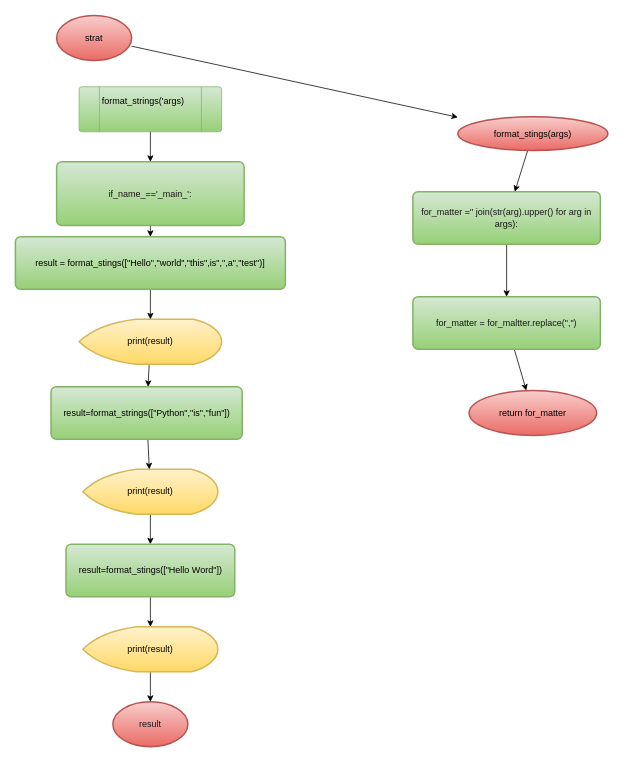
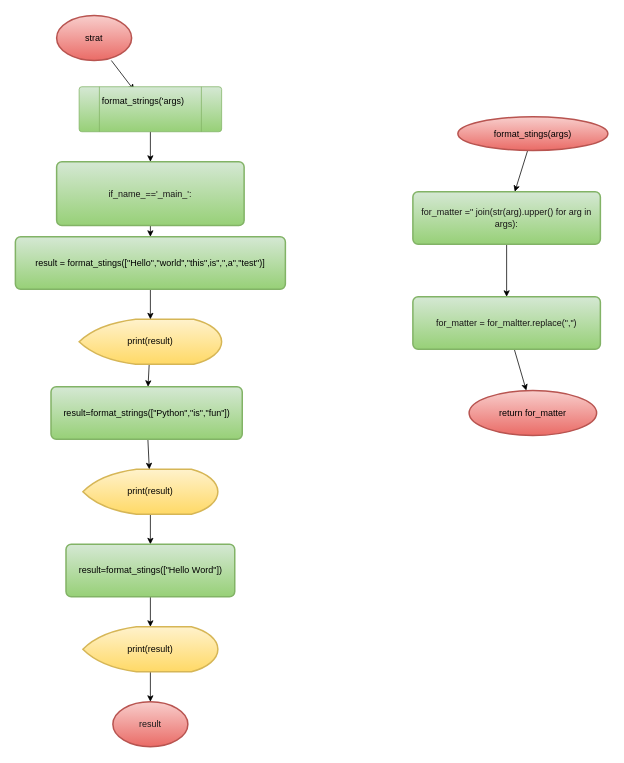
edge "strat" -> "format_stings(args)": now "strat" -> "format_strings('args)"
